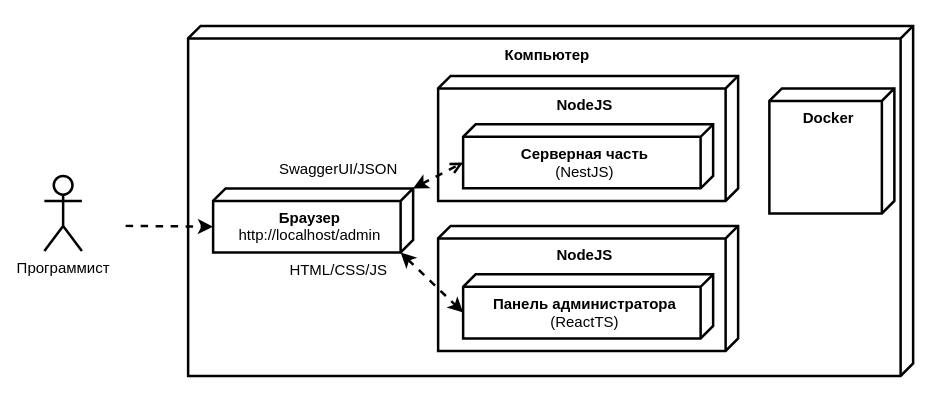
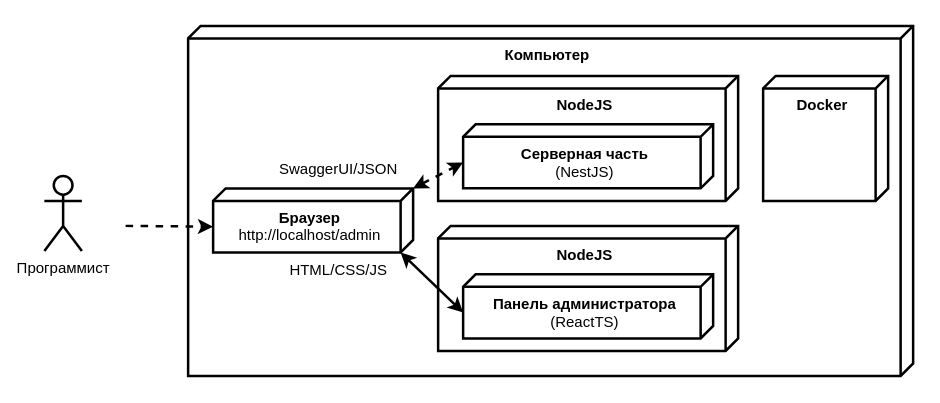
node "Docker": moved (832, 151) -> (826, 138)
edge "Серверная часть (NestJS)" -- "Браузер http://localhost/admin": arrowhead open -> classic
edge "Браузер http://localhost/admin" -- "Панель администратора (ReactTS)": style dashed -> solid
